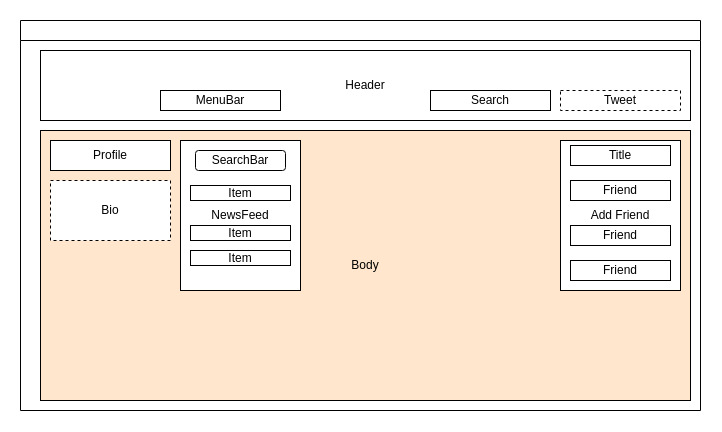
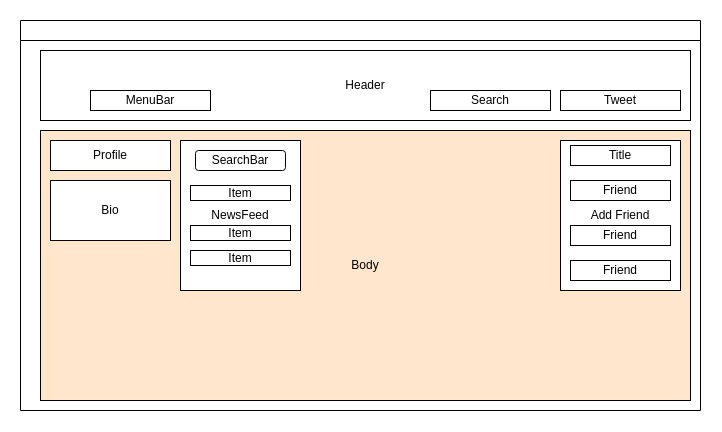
node "MenuBar": moved (221, 101) -> (151, 101)
node "Tweet": style dashed -> solid
node "Bio": style dashed -> solid
